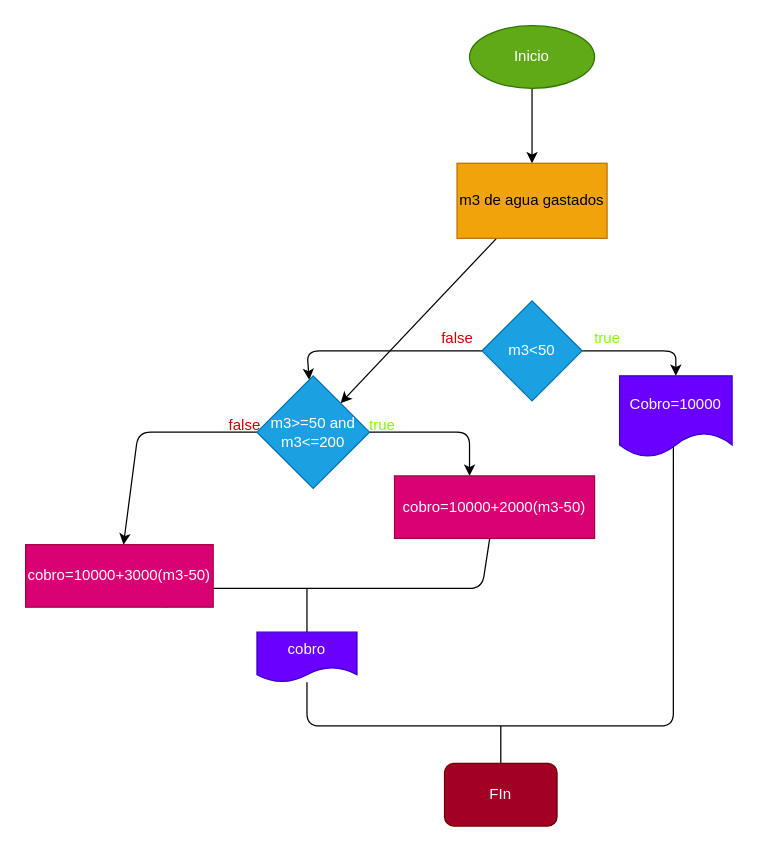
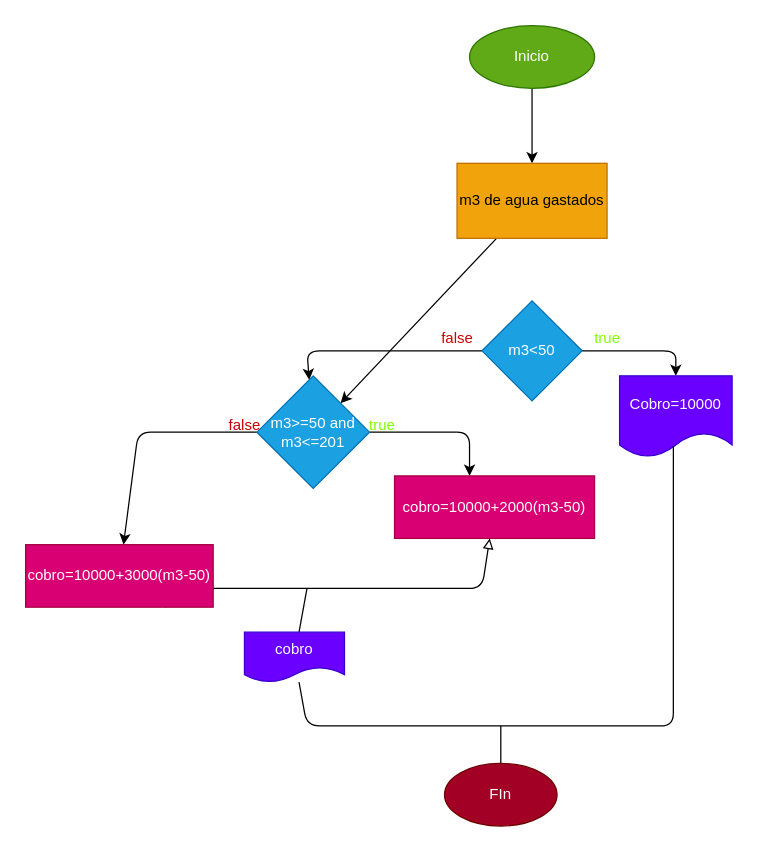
node "m3>=50 and m3<=200": label "m3>=50 and m3<=200" -> "m3>=50 and m3<=201"
edge "cobro=10000+2000(m3-50)" -- "cobro=10000+3000(m3-50)": arrowhead none -> block
node "cobro": moved (307, 657) -> (294, 657)
node "FIn": shape rounded rectangle -> ellipse
